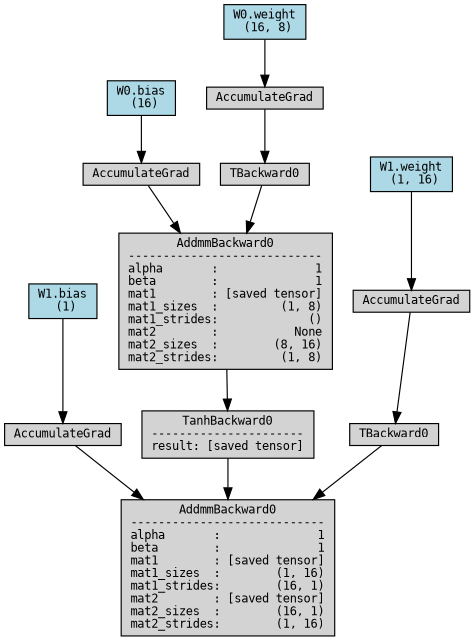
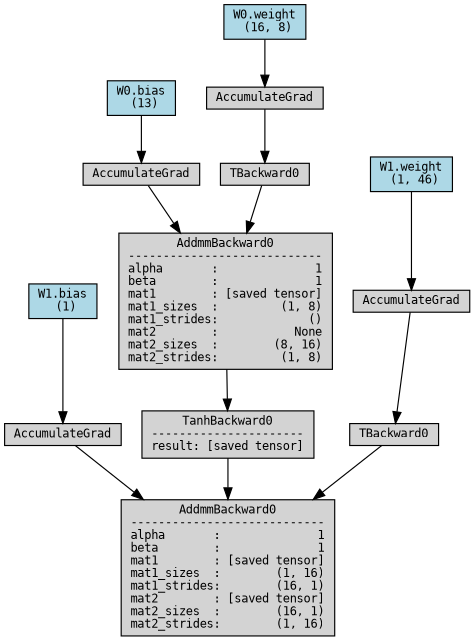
node "W0.bias (16)": label "W0.bias (16)" -> "W0.bias (13)"
node "W1.weight (1, 16)": label "W1.weight (1, 16)" -> "W1.weight (1, 46)"
